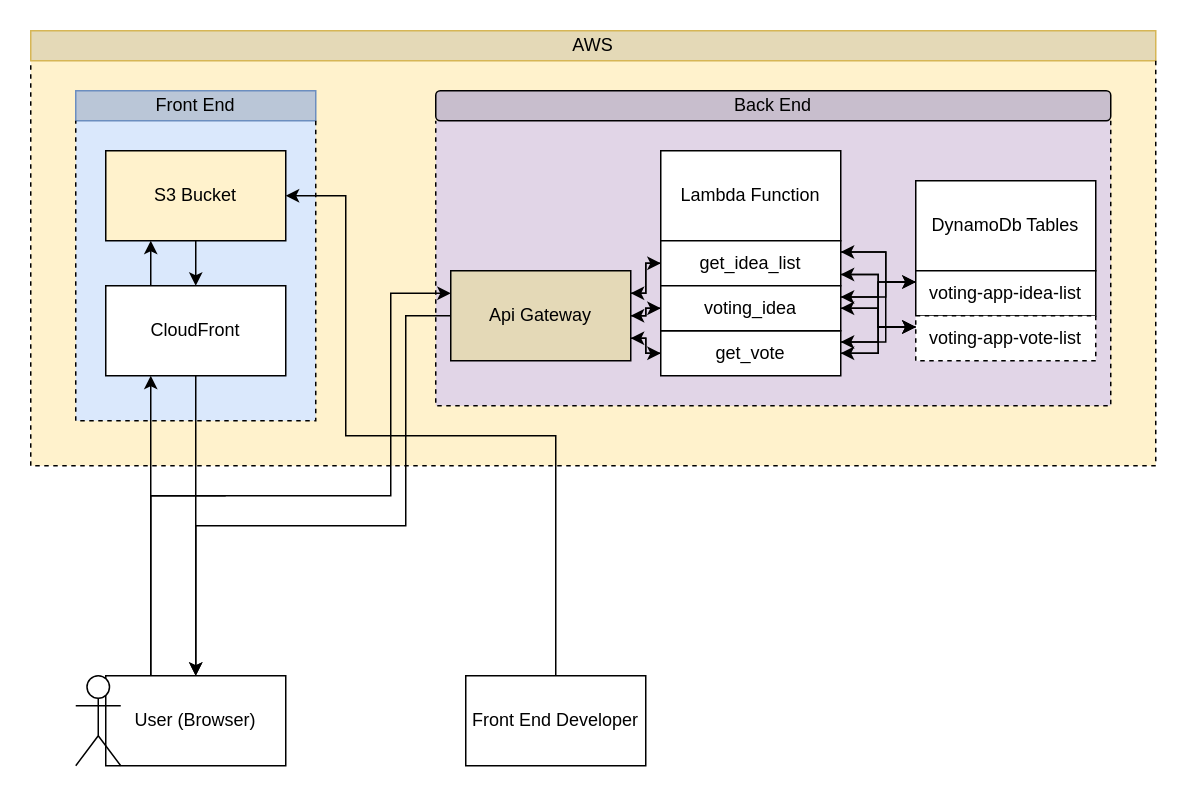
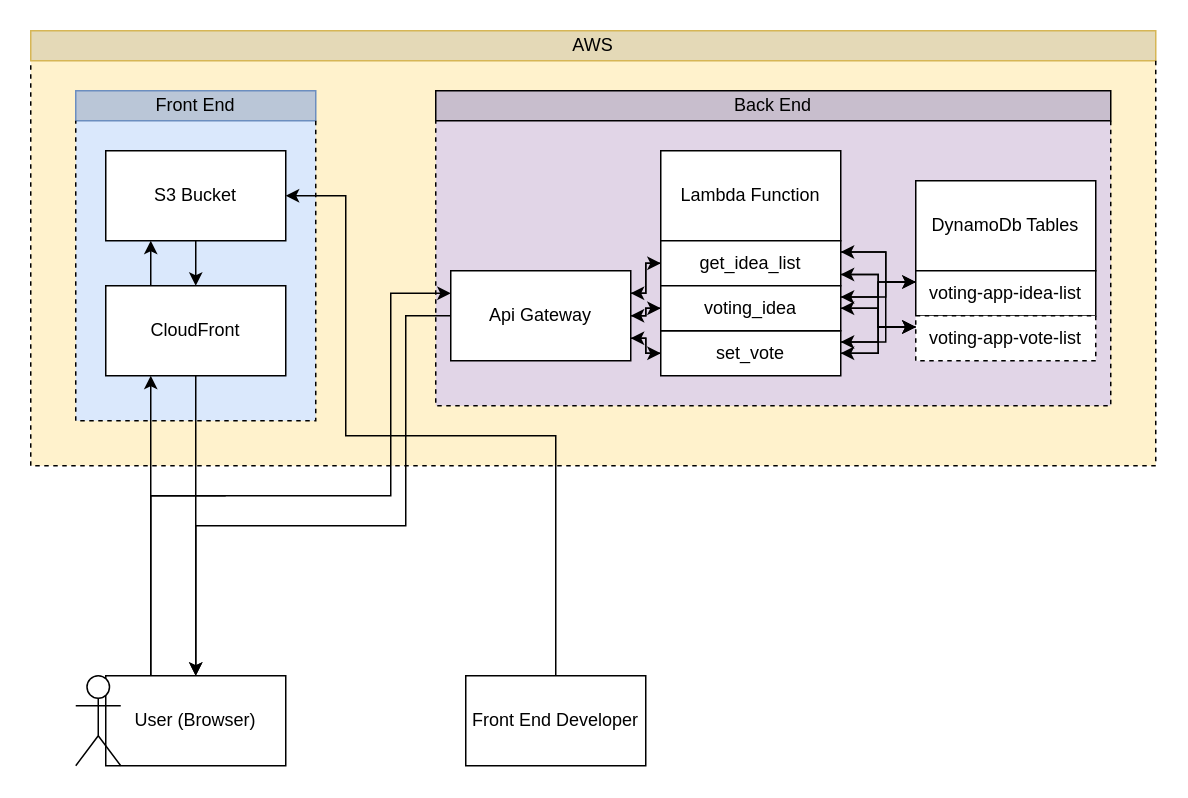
node "Back End": shape rounded rectangle -> rectangle
node "S3 Bucket": fillcolor #fff2cc -> #ffffff
node "Api Gateway": fillcolor #e4d9b7 -> #ffffff
node "get_vote": label "get_vote" -> "set_vote"
